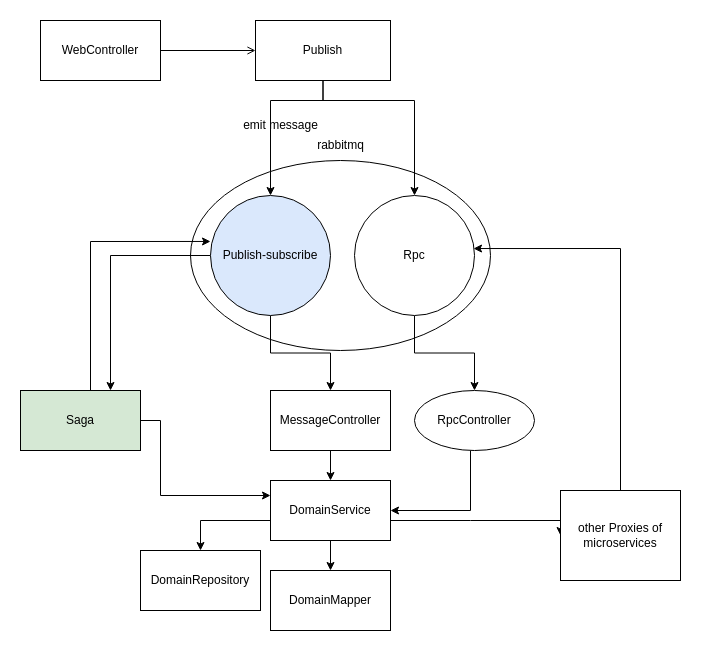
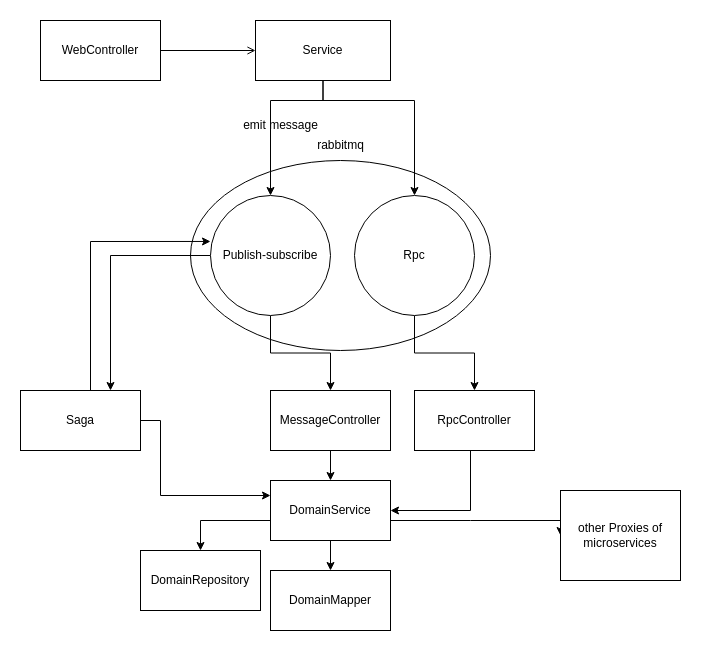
node "Publish": label "Publish" -> "Service"
node "Publish-subscribe": fillcolor #dae8fc -> #ffffff
edge "other Proxies of microservices" -> "Rpc": removed
node "Saga": fillcolor #d5e8d4 -> #ffffff
node "RpcController": shape ellipse -> rectangle
